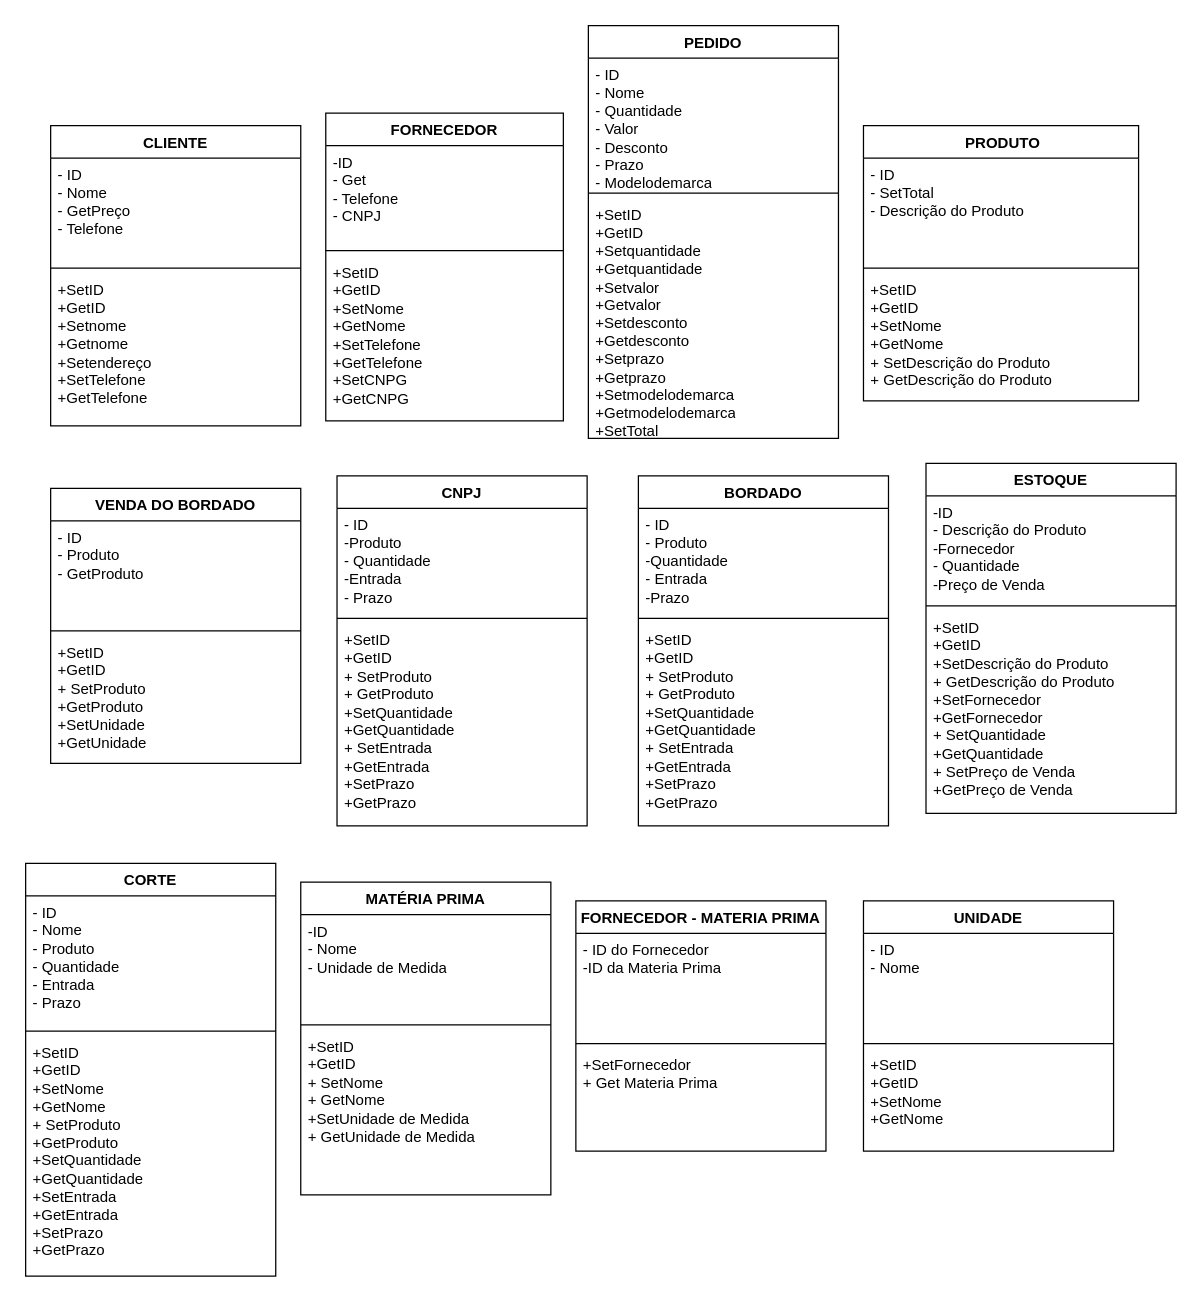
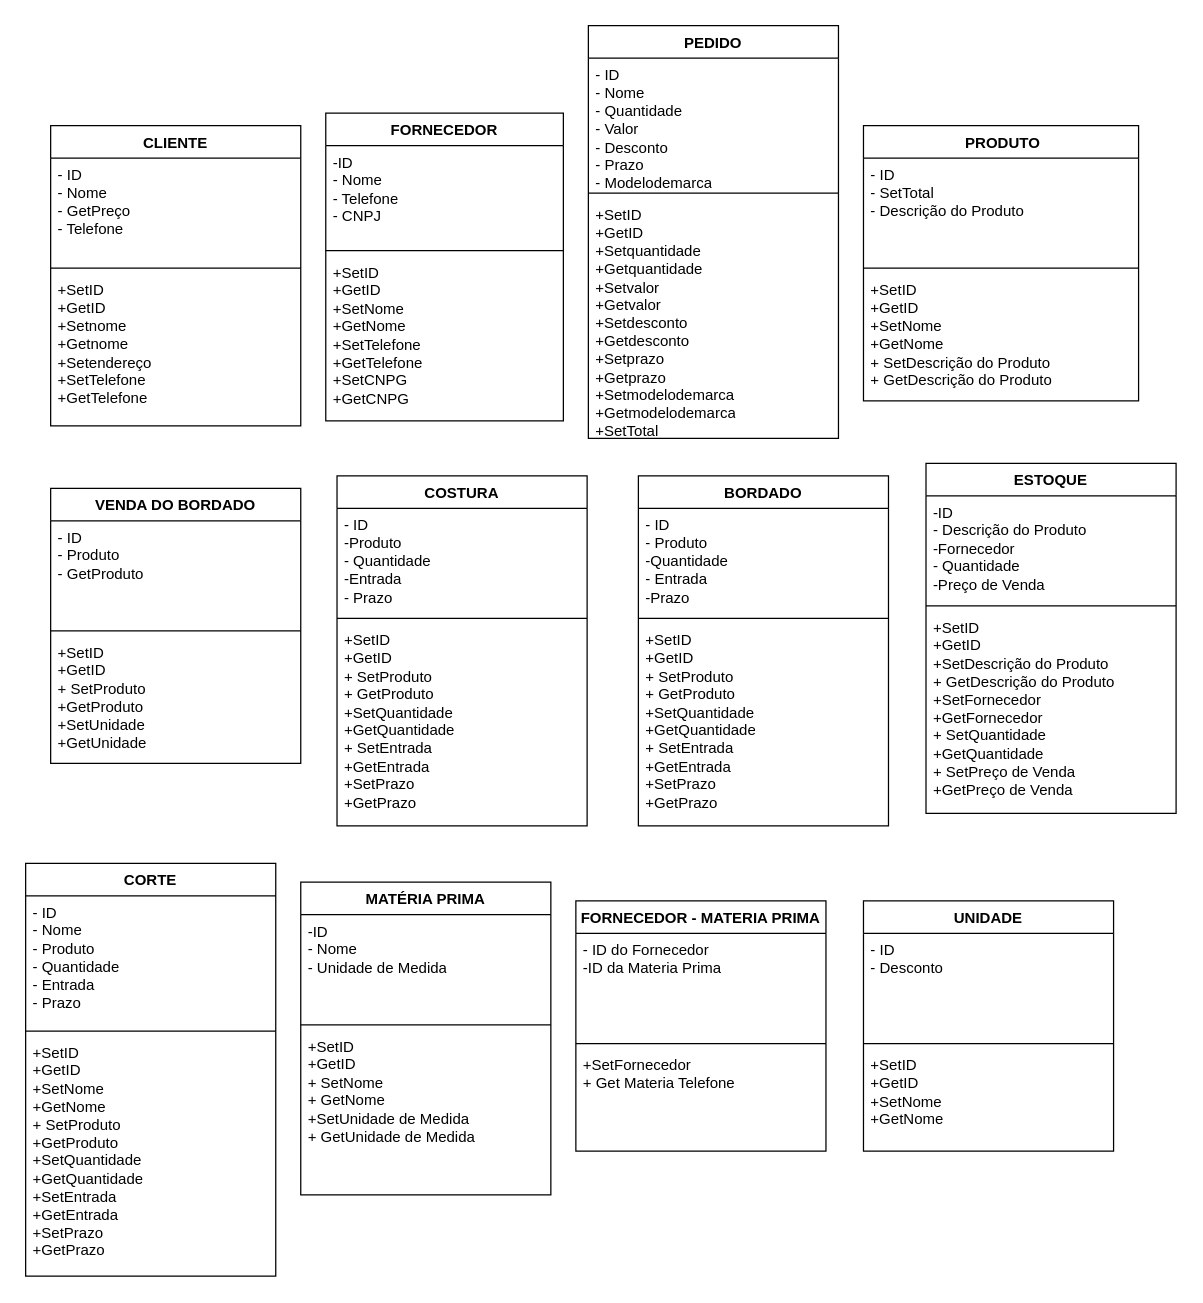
node "-ID - Get - Telefone - CNPJ": label "-ID - Get - Telefone - CNPJ" -> "-ID - Nome - Telefone - CNPJ"
node "CNPJ": label "CNPJ" -> "COSTURA"
node "- ID - Nome": label "- ID - Nome" -> "- ID - Desconto"
node "+SetFornecedor + Get Materia Prima": label "+SetFornecedor + Get Materia Prima" -> "+SetFornecedor + Get Materia Telefone"
